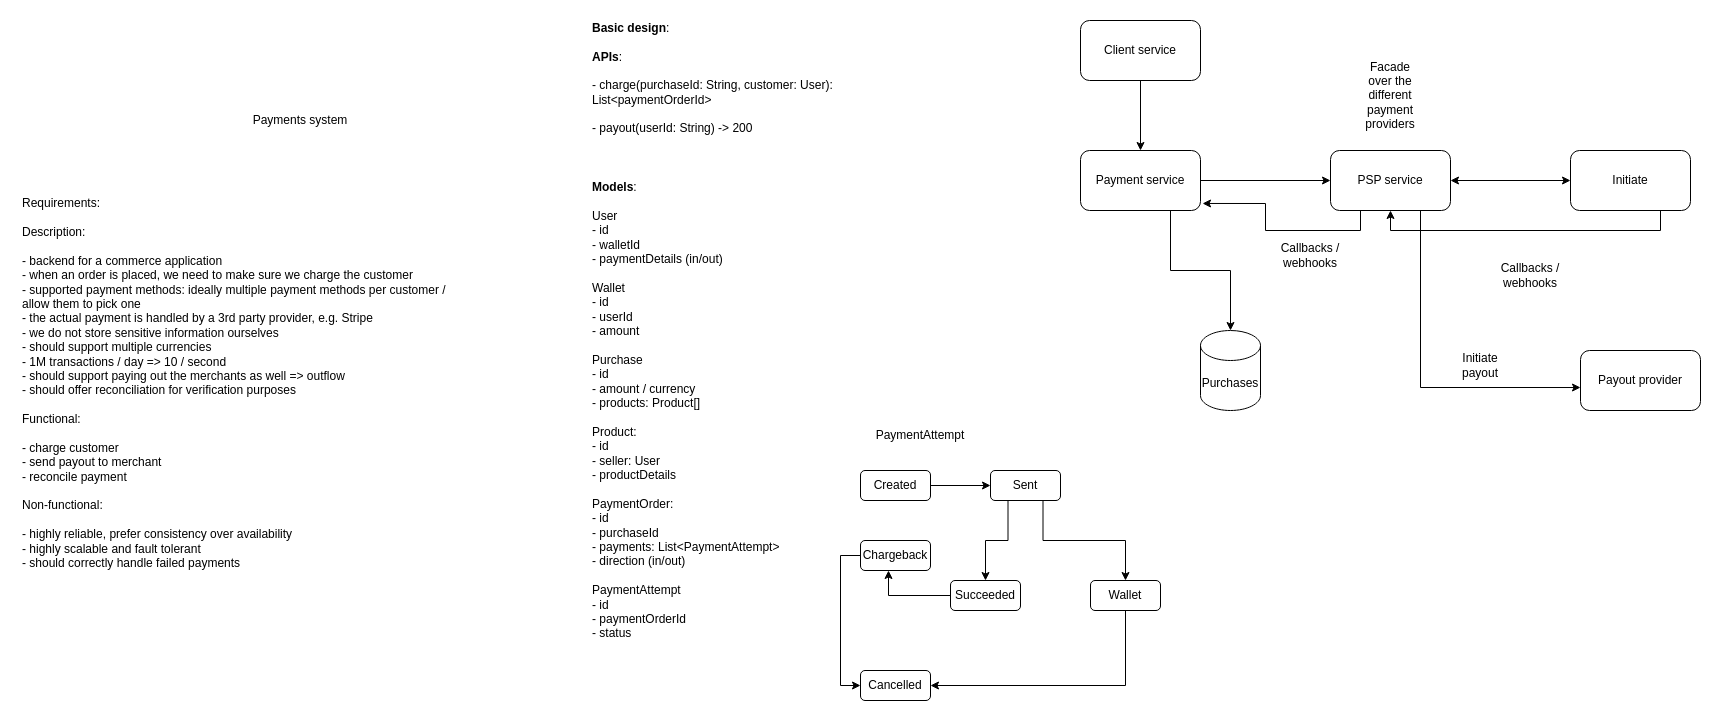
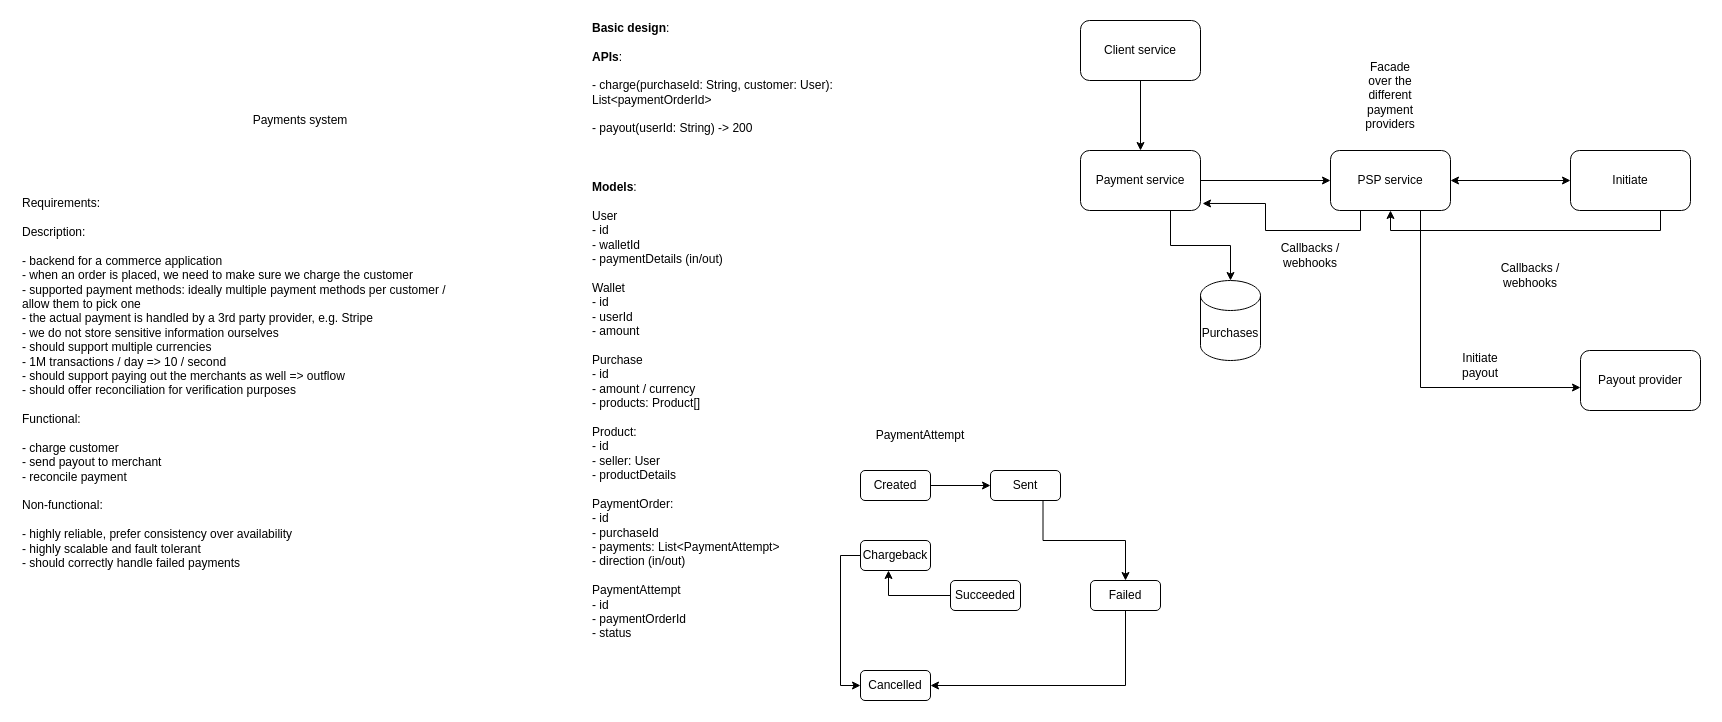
node "Purchases": moved (1231, 371) -> (1231, 321)
edge "Sent" -> "Succeeded": removed
node "Wallet": label "Wallet" -> "Failed"
